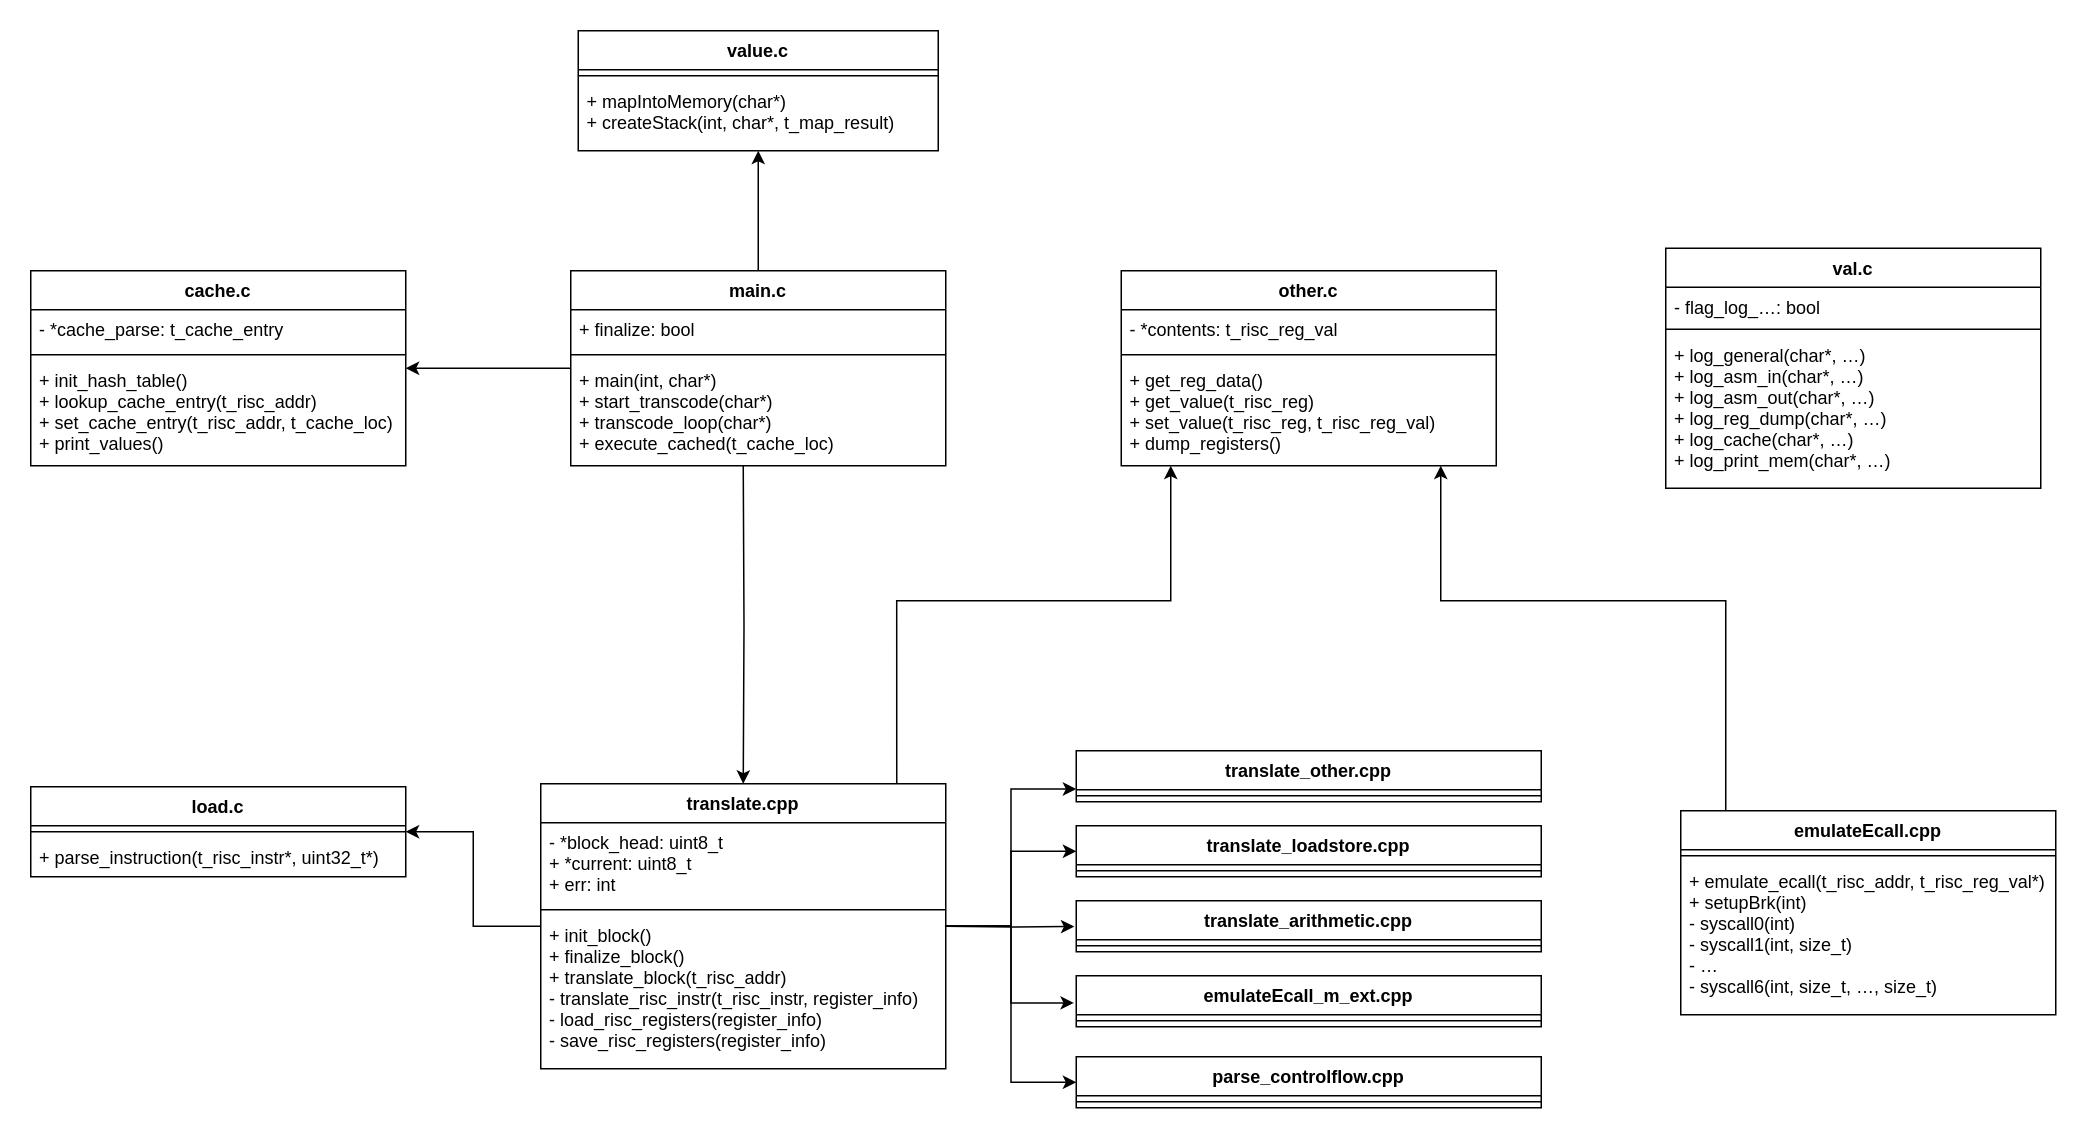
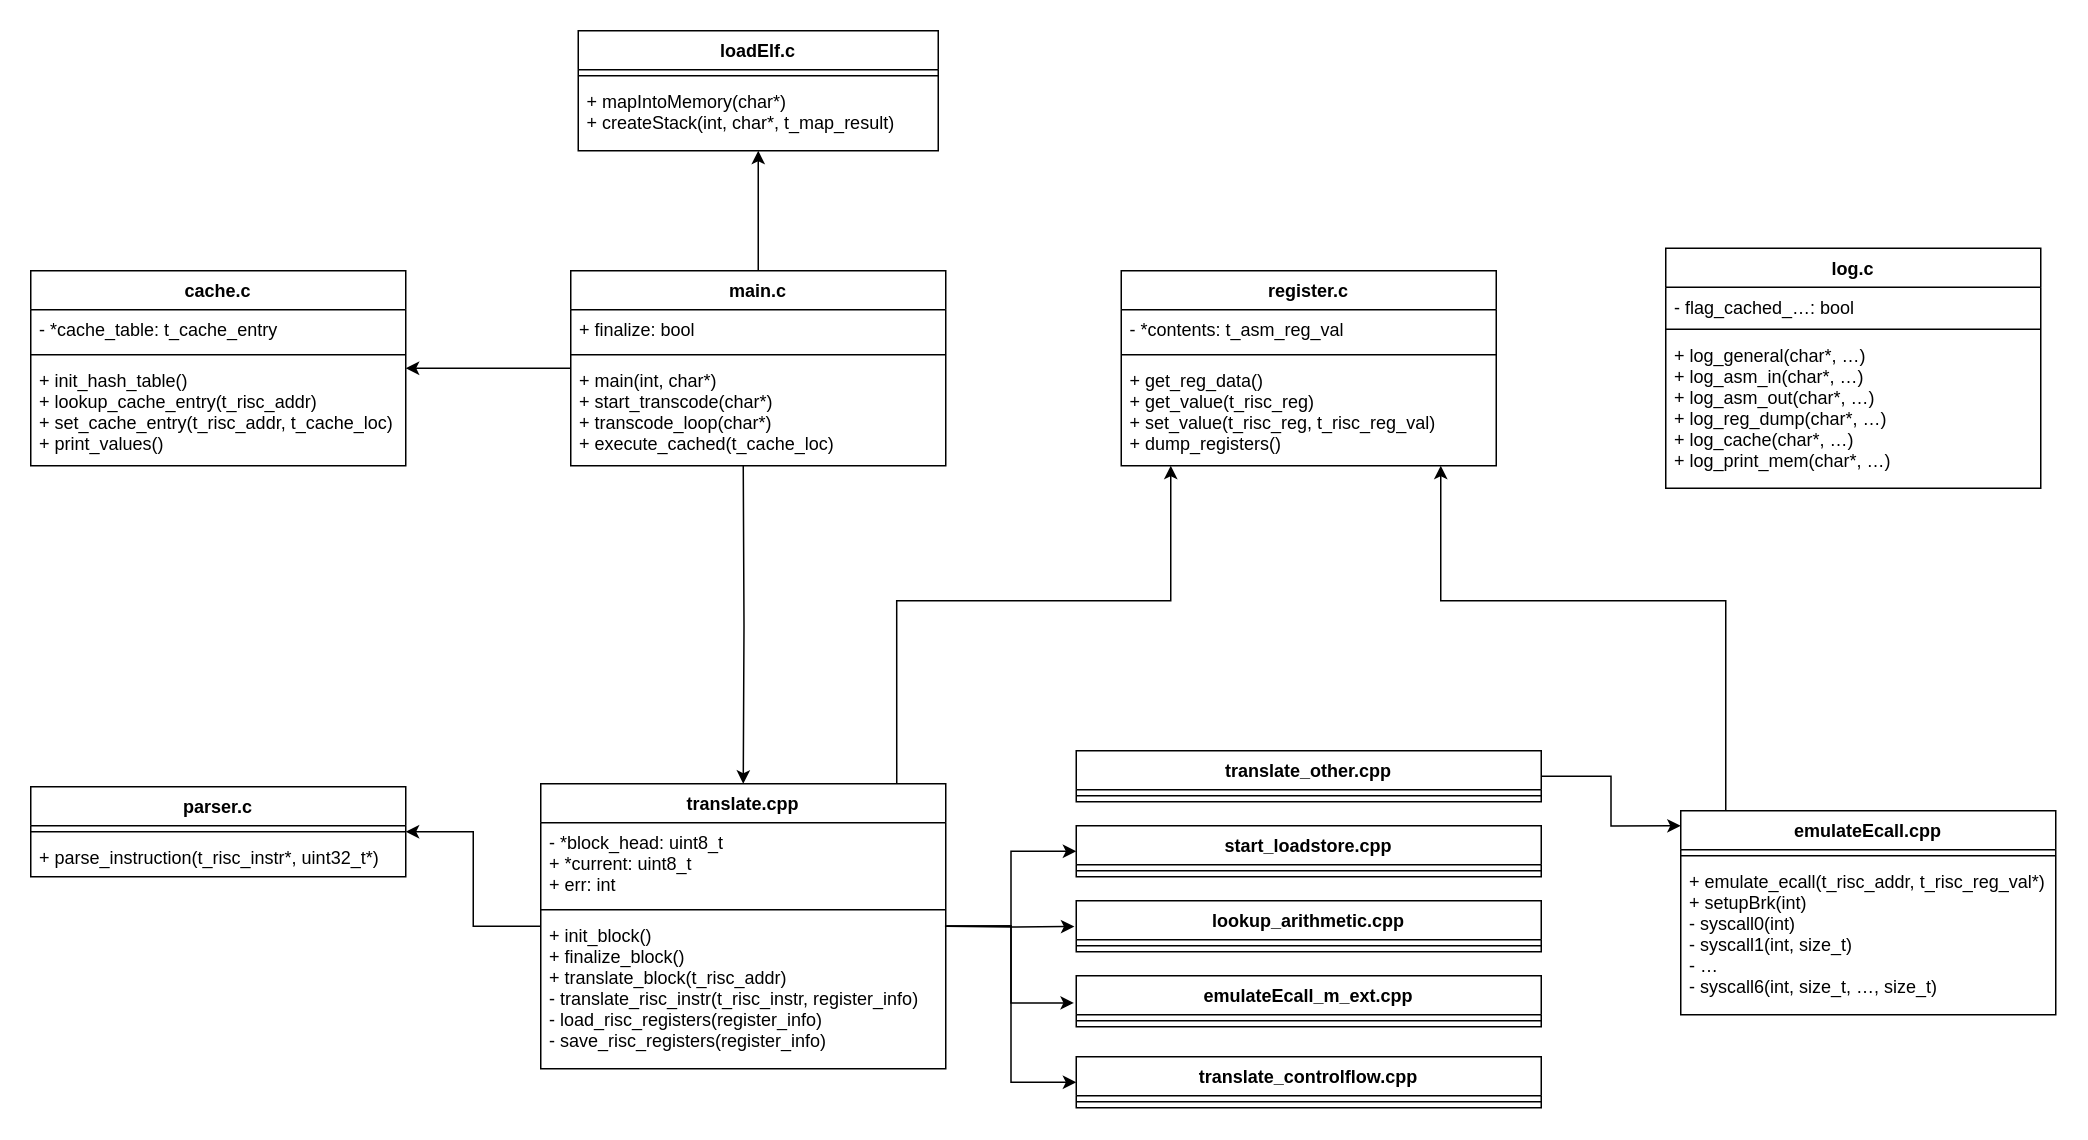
node "value.c": label "value.c" -> "loadElf.c"
node "val.c": label "val.c" -> "log.c"
node "other.c": label "other.c" -> "register.c"
node "- flag_log_…: bool": label "- flag_log_…: bool" -> "- flag_cached_…: bool"
node "- *cache_parse: t_cache_entry": label "- *cache_parse: t_cache_entry" -> "- *cache_table: t_cache_entry"
node "- *contents: t_risc_reg_val": label "- *contents: t_risc_reg_val" -> "- *contents: t_asm_reg_val"
edge "translate.cpp" -> "translate_other.cpp": removed
edge "translate_other.cpp" -> "emulateEcall.cpp": added
node "load.c": label "load.c" -> "parser.c"
node "translate_loadstore.cpp": label "translate_loadstore.cpp" -> "start_loadstore.cpp"
node "translate_arithmetic.cpp": label "translate_arithmetic.cpp" -> "lookup_arithmetic.cpp"
node "parse_controlflow.cpp": label "parse_controlflow.cpp" -> "translate_controlflow.cpp"
